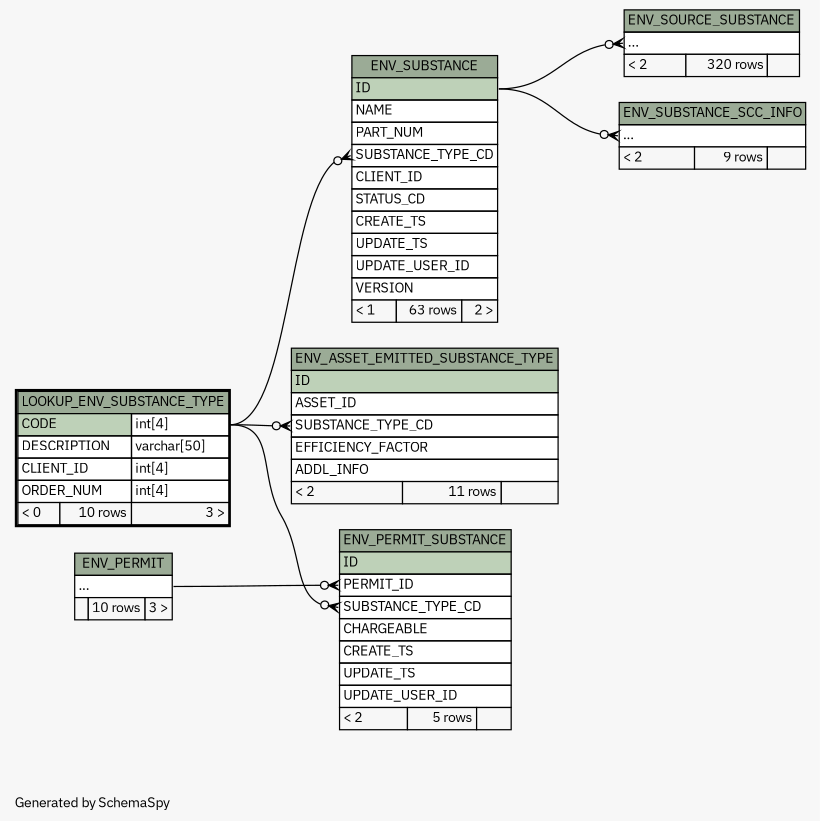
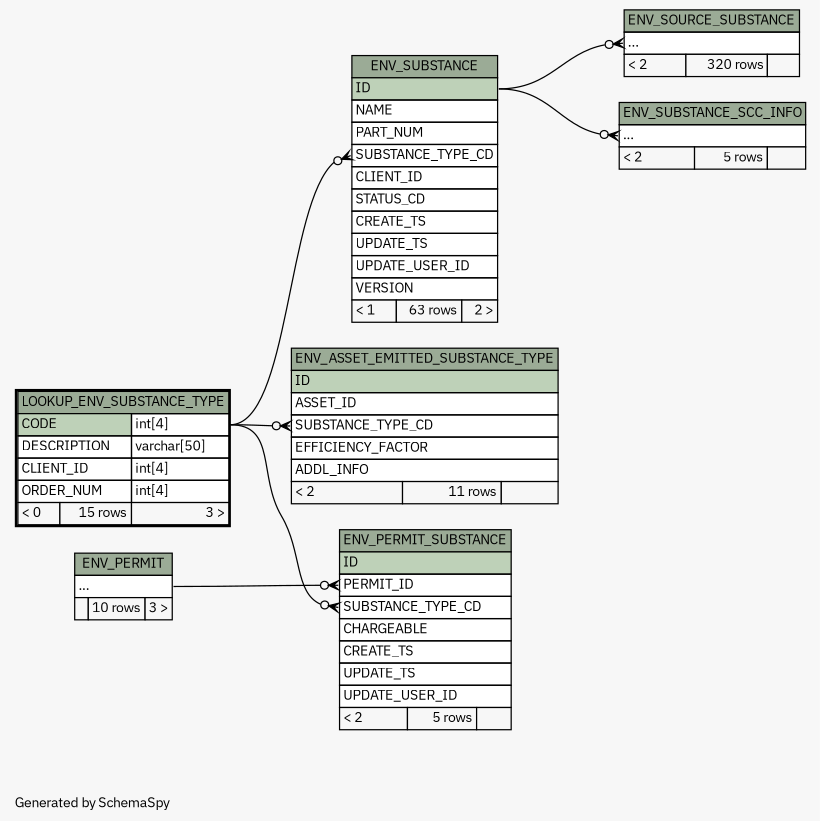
node "ENV_SUBSTANCE_SCC_INFO": text "9 rows" -> "5 rows"
node "LOOKUP_ENV_SUBSTANCE_TYPE": text "10 rows" -> "15 rows"
